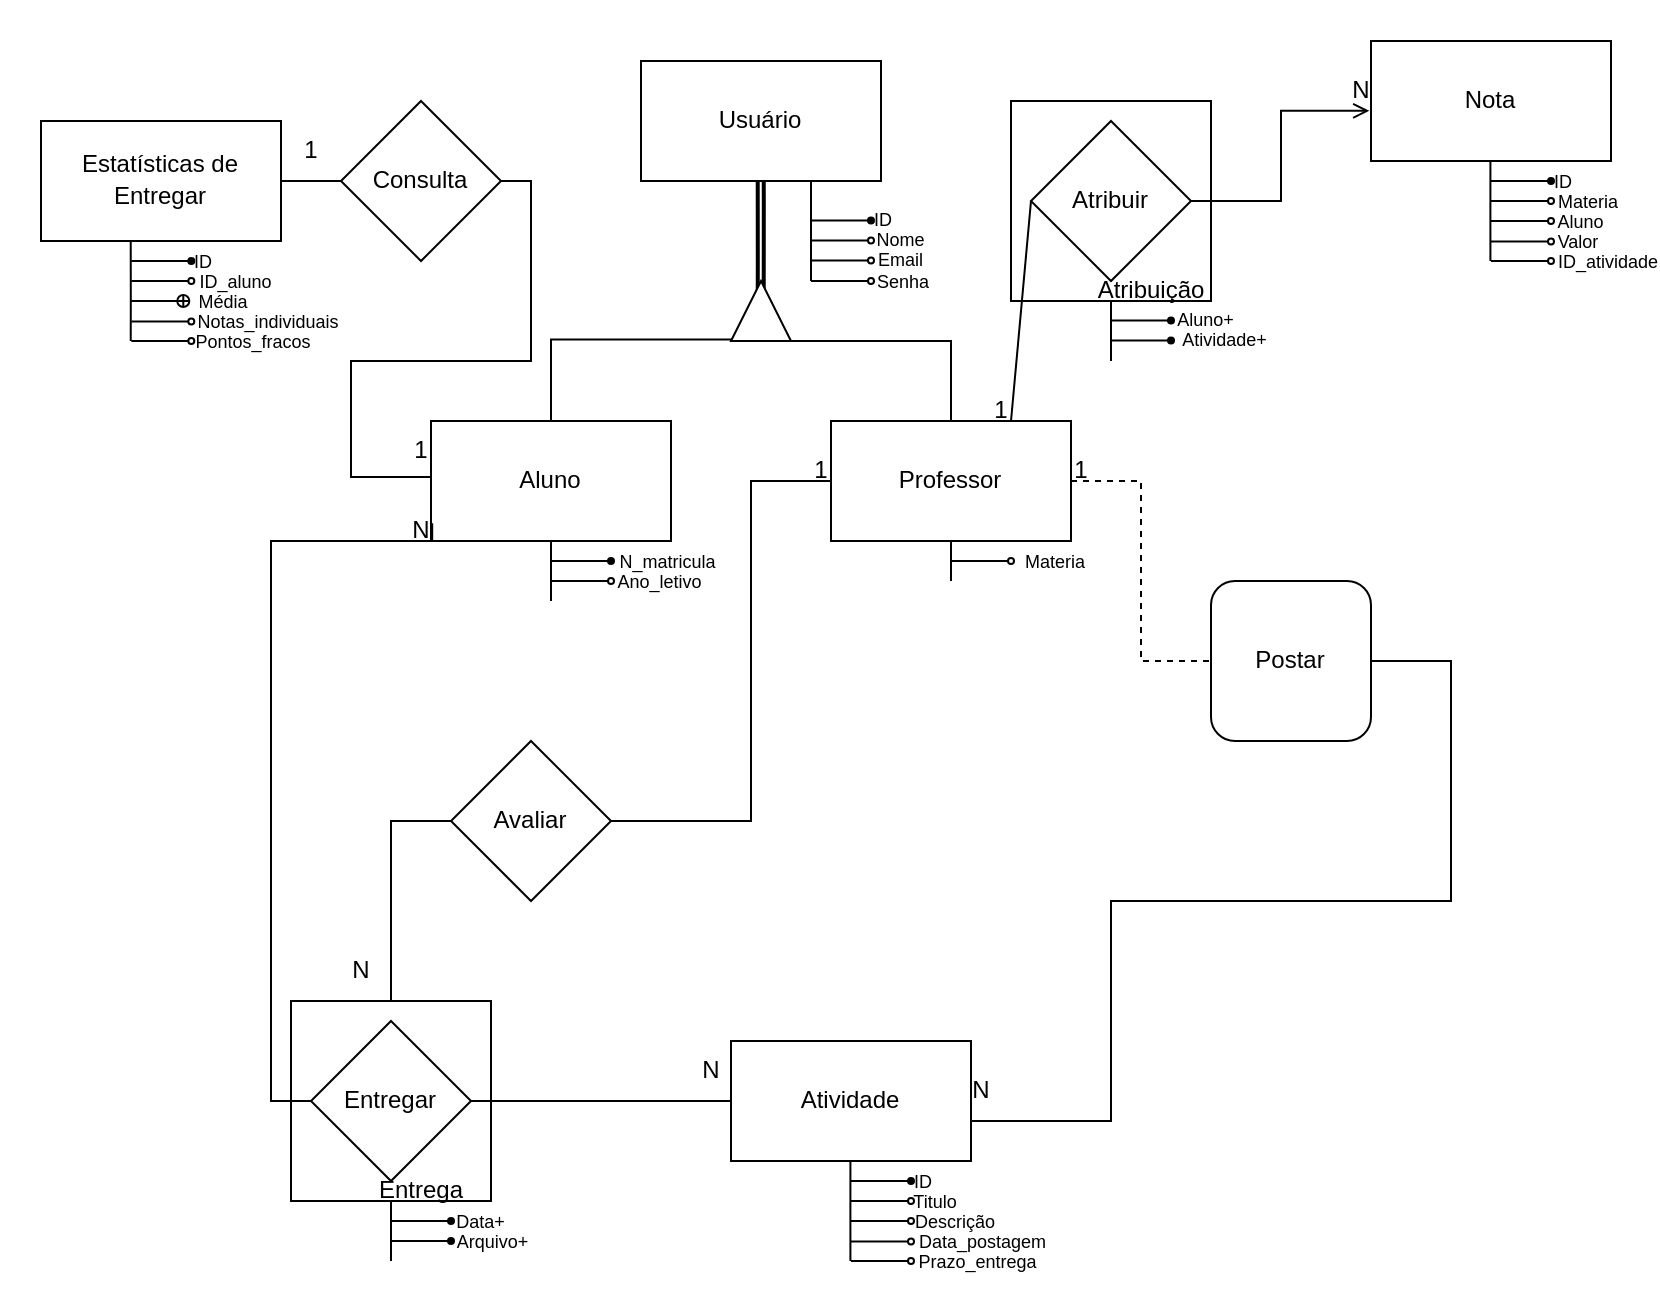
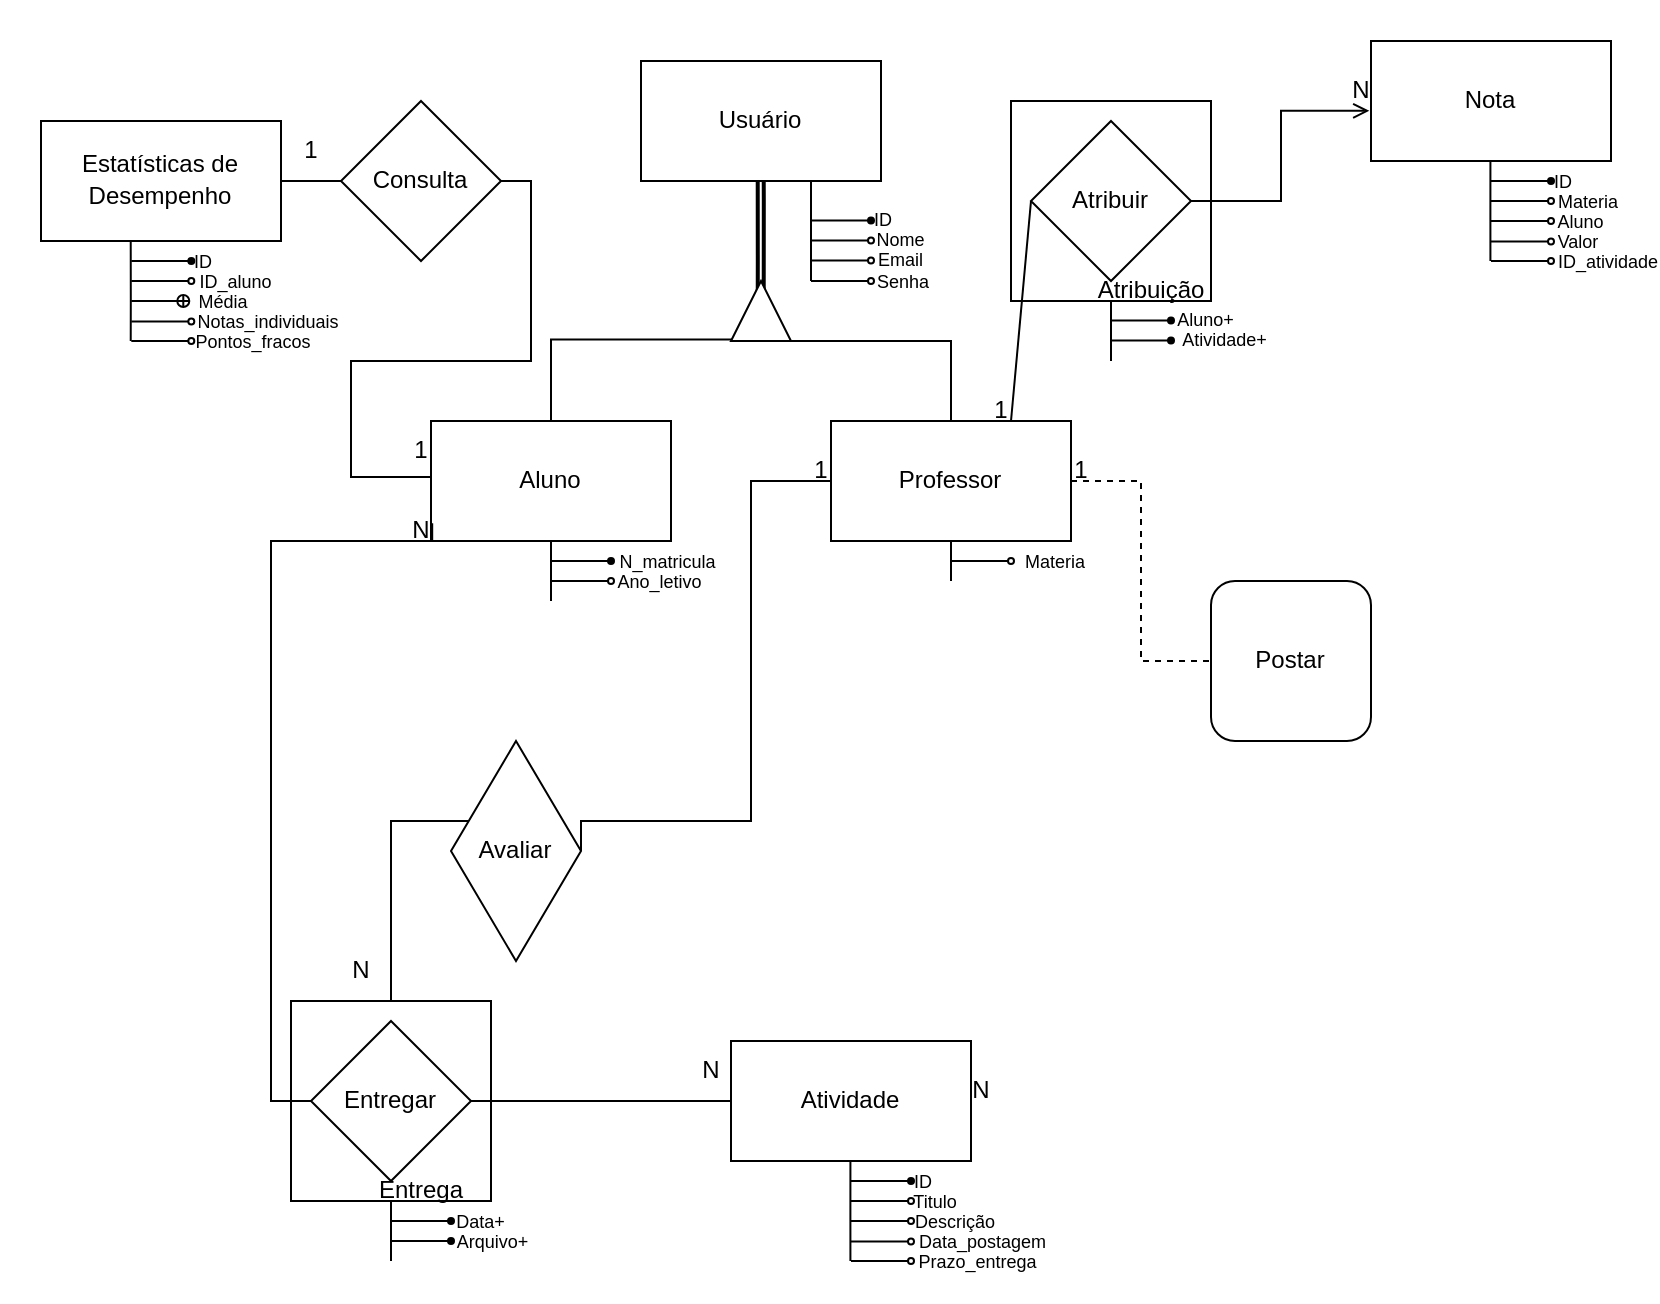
node "Estatísticas de Entregar": label "Estatísticas de Entregar" -> "Estatísticas de Desempenho"
node "Avaliar": size 160x160 -> 130x220
edge "Postar" -- "Atividade": removed
